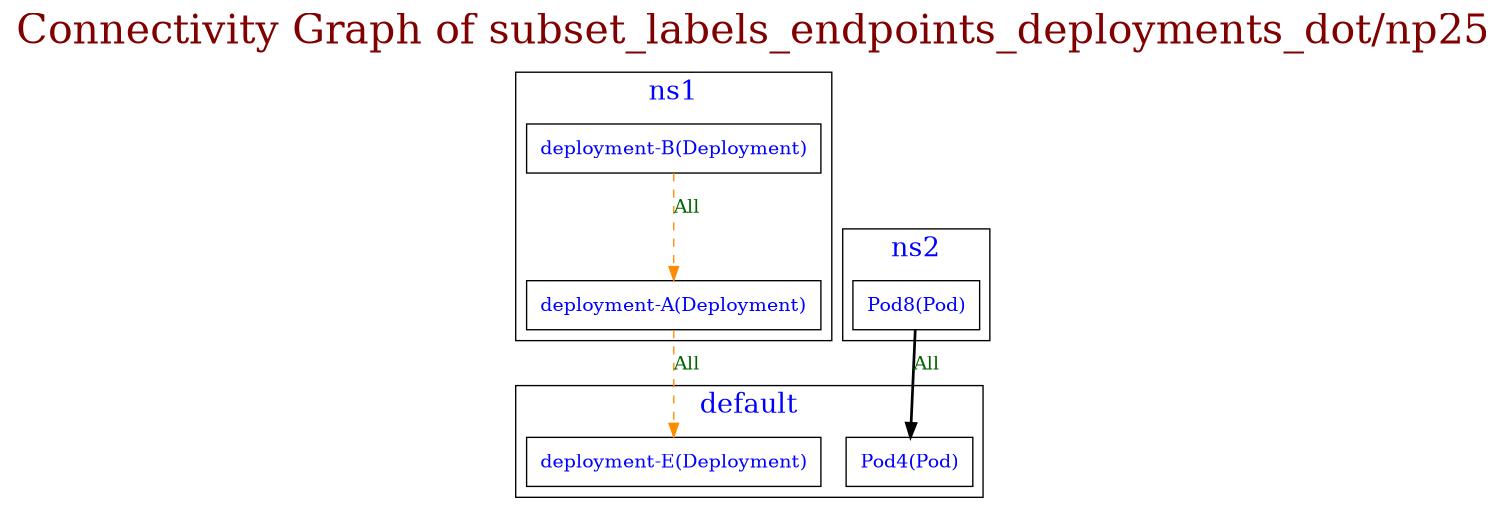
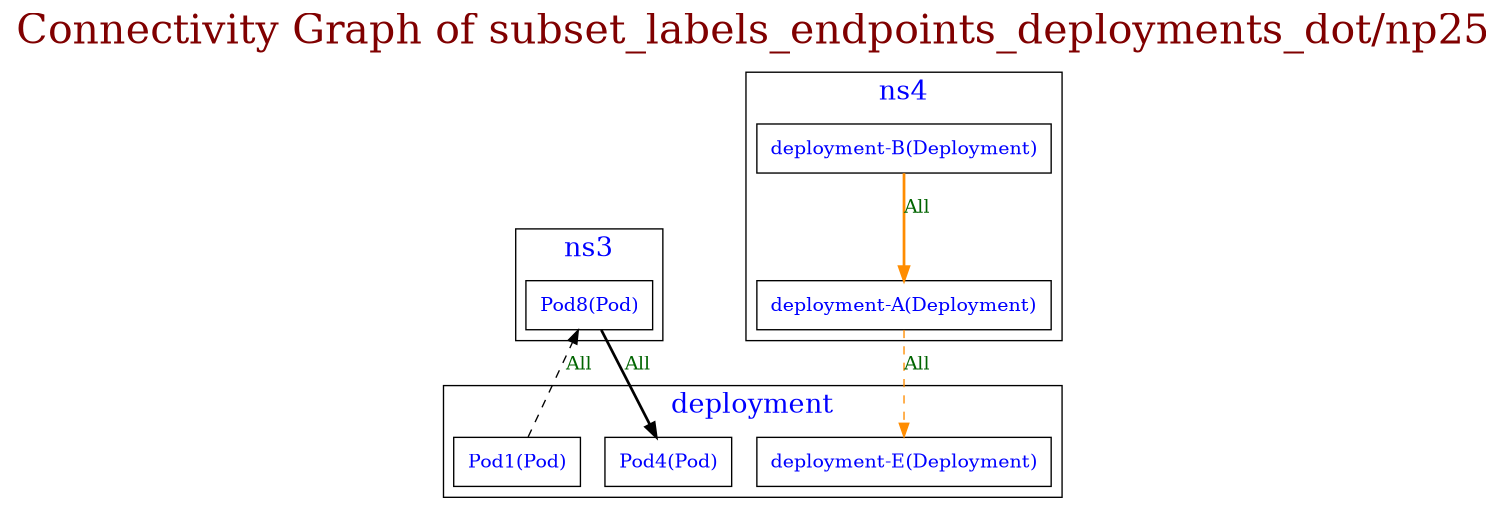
cluster "ns1": label "ns1" -> "ns4"
edge "deployment-B(Deployment)" -- "deployment-A(Deployment)": style dashed -> bold
cluster "ns2": label "ns2" -> "ns3"
cluster "default": label "default" -> "deployment"
node "Pod1(Pod)": added
